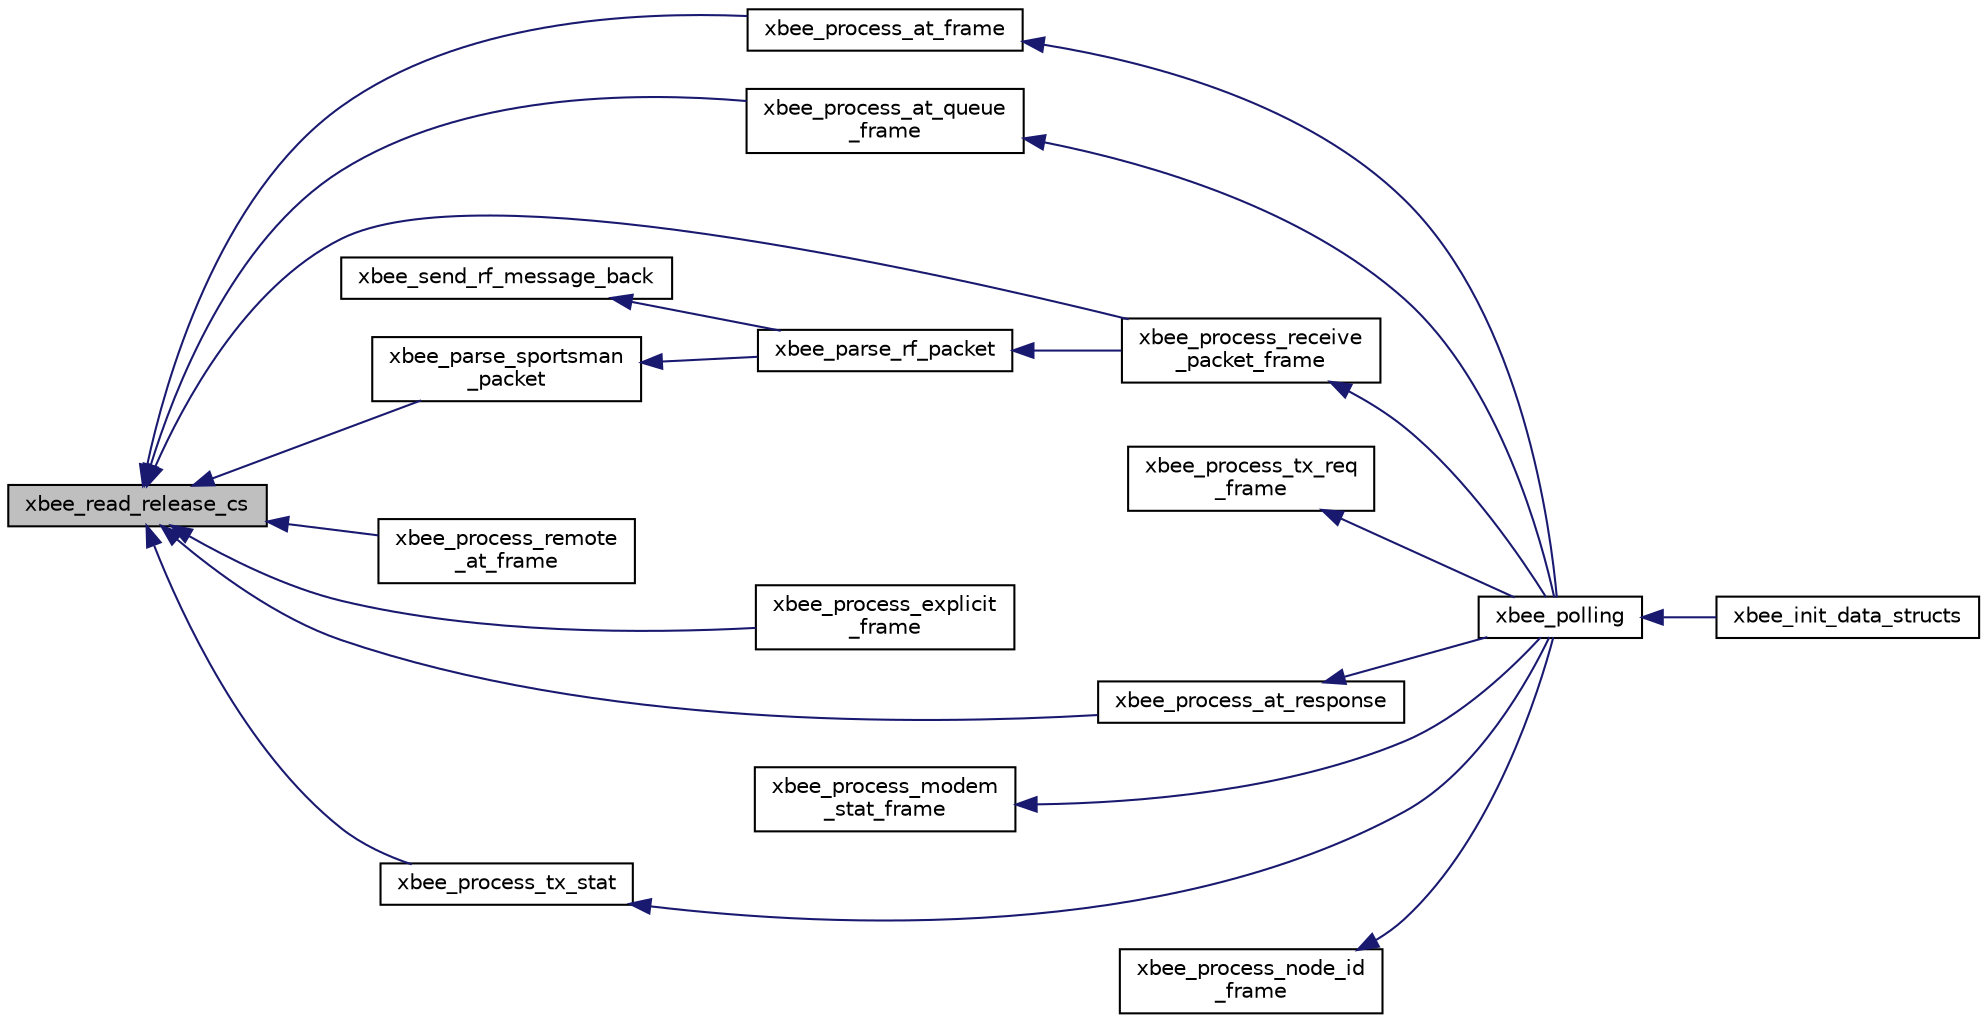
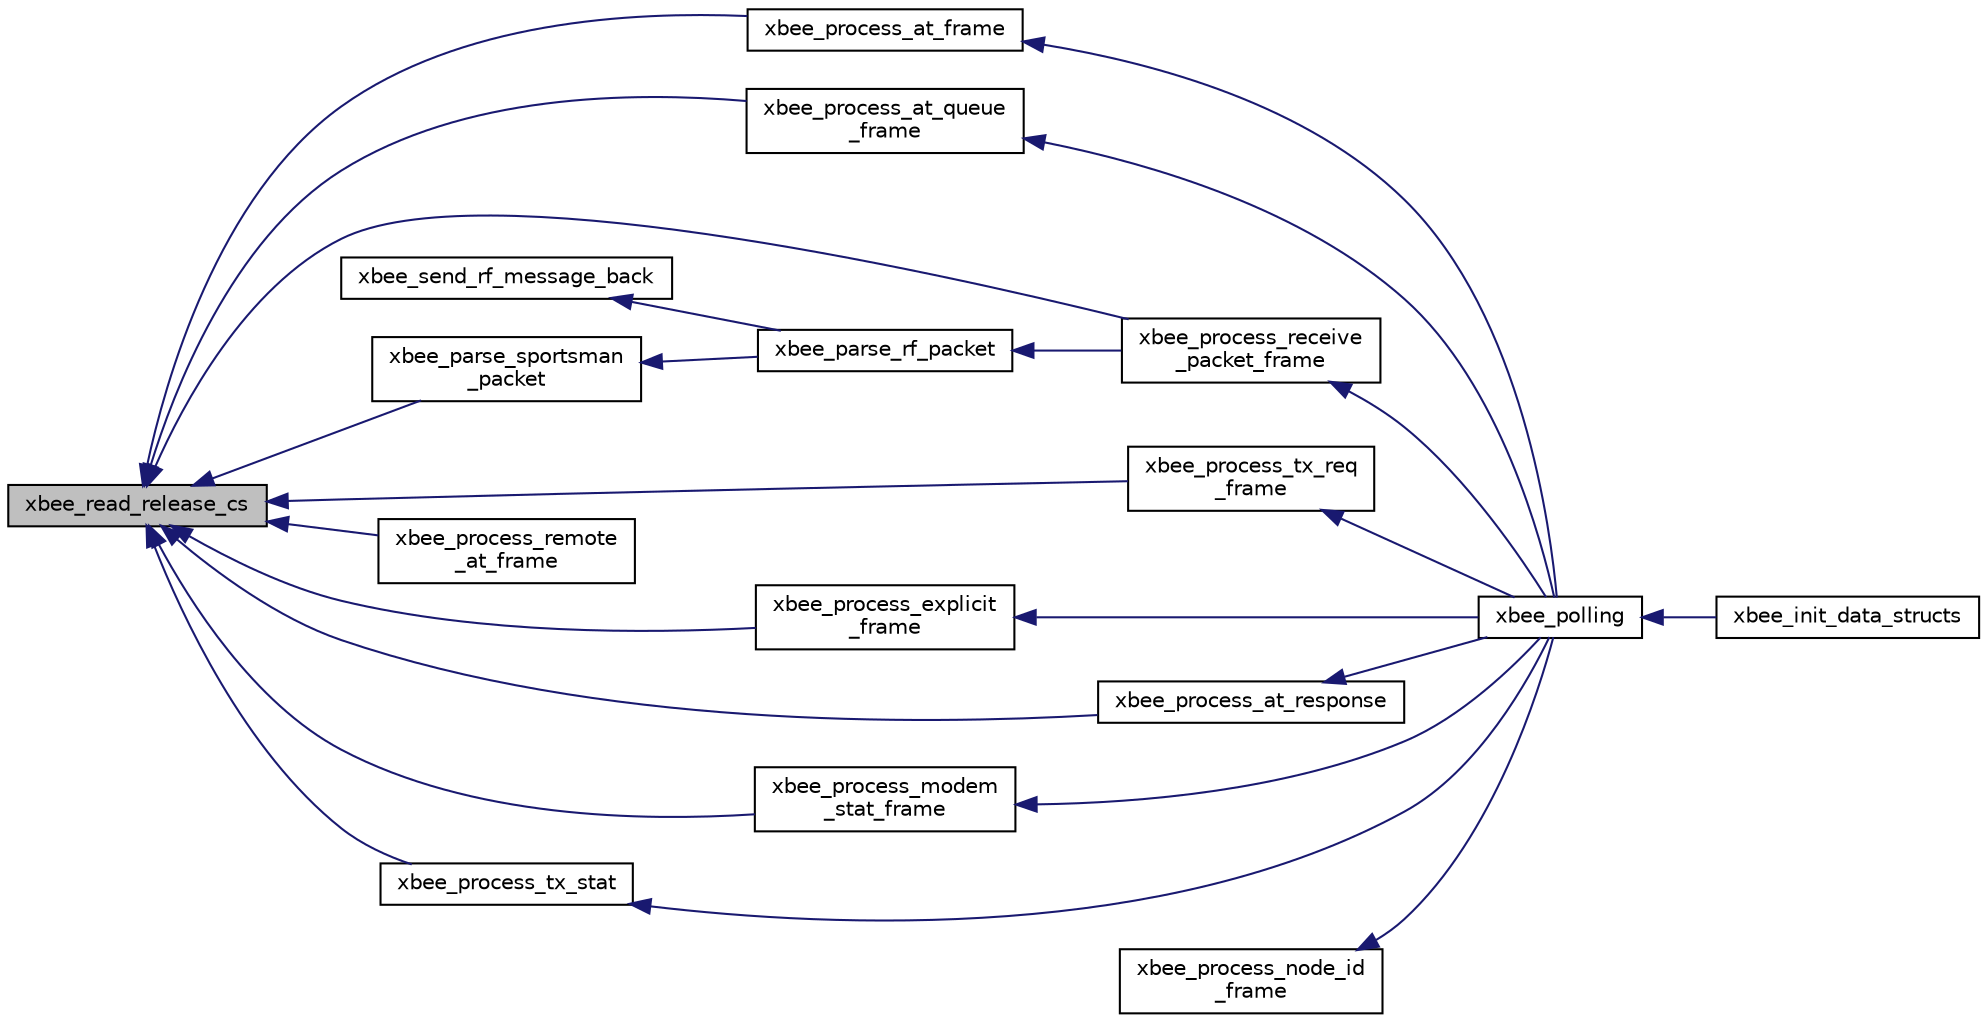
edge "xbee_process_tx_req _frame" -> "xbee_read_release_cs": added
edge "xbee_polling" -> "xbee_process_explicit _frame": added
edge "xbee_process_modem _stat_frame" -> "xbee_read_release_cs": added
